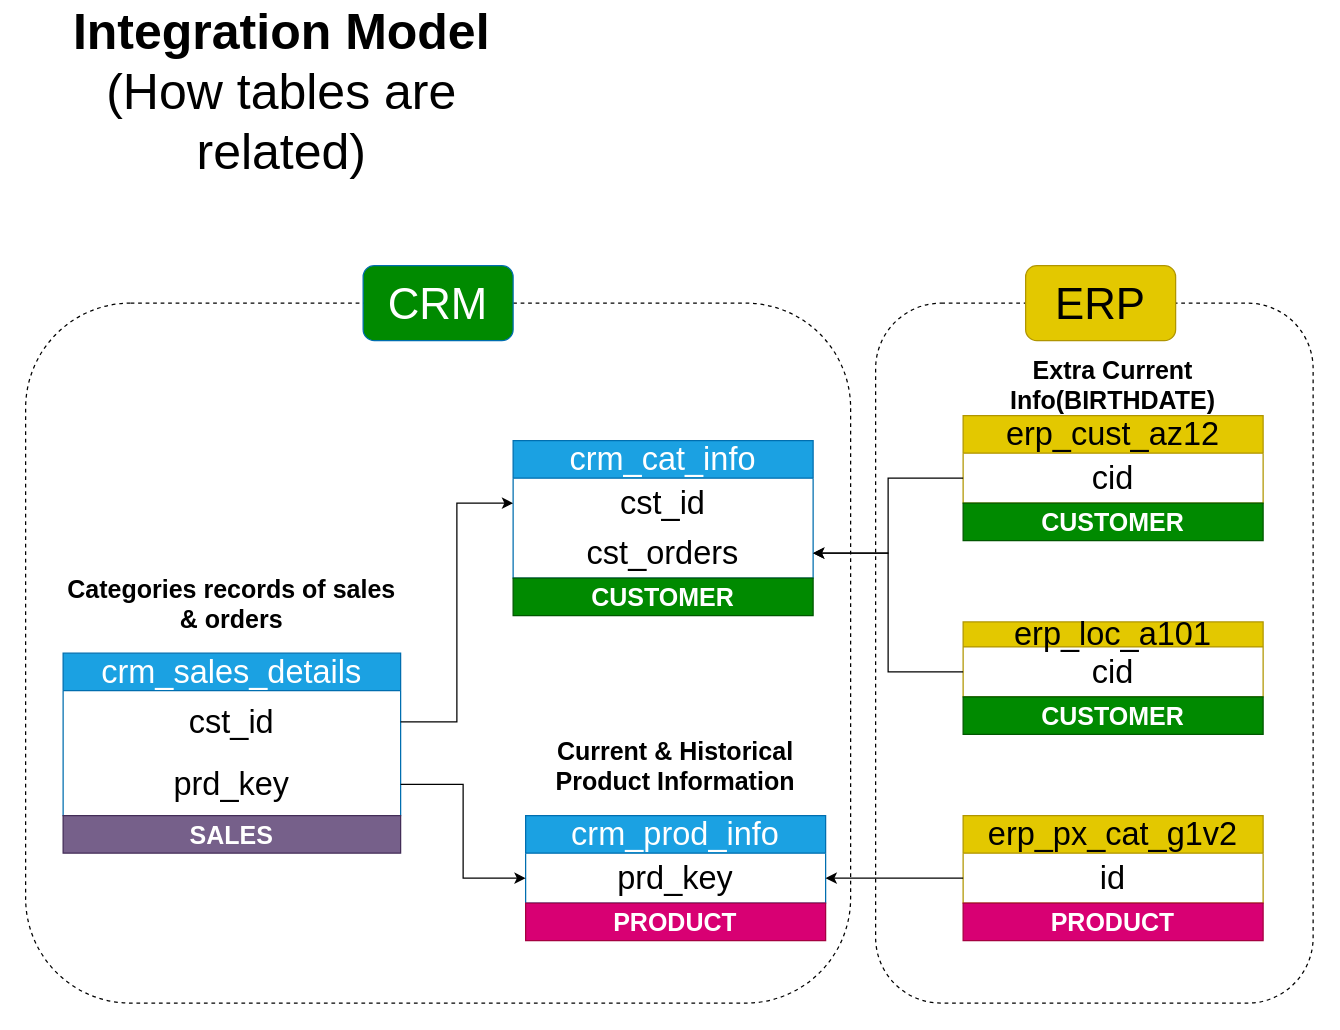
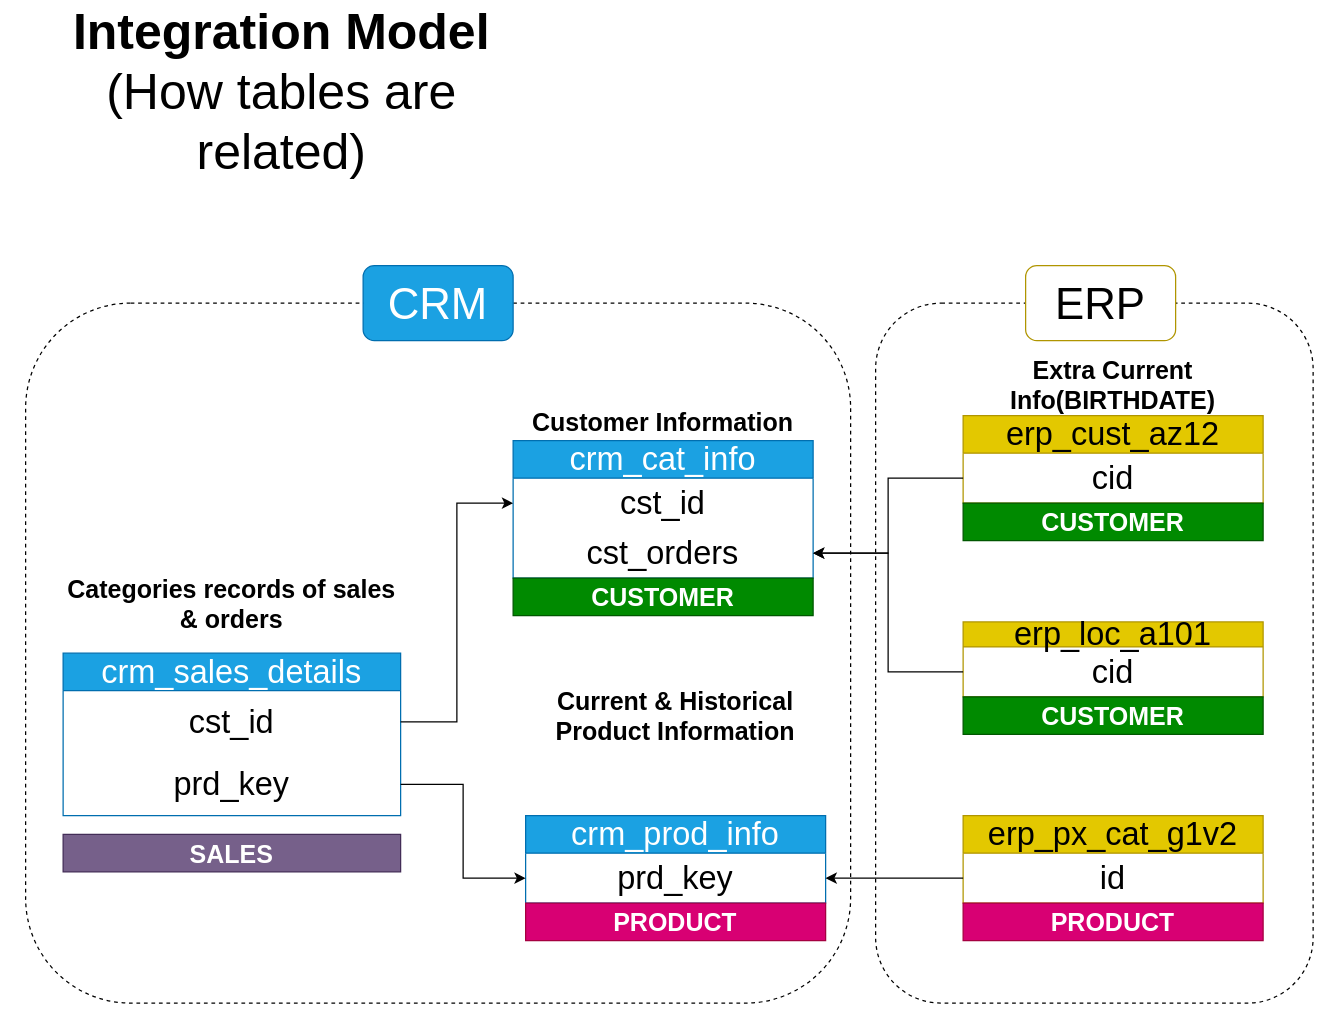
node "CRM": fillcolor #008a00 -> #1ba1e2
node "ERP": fillcolor #e3c800 -> #ffffff
node "Customer Information": added
node "Current & Historical Product Information": moved (676, 766) -> (676, 716)
node "SALES": moved (232, 834) -> (232, 853)
